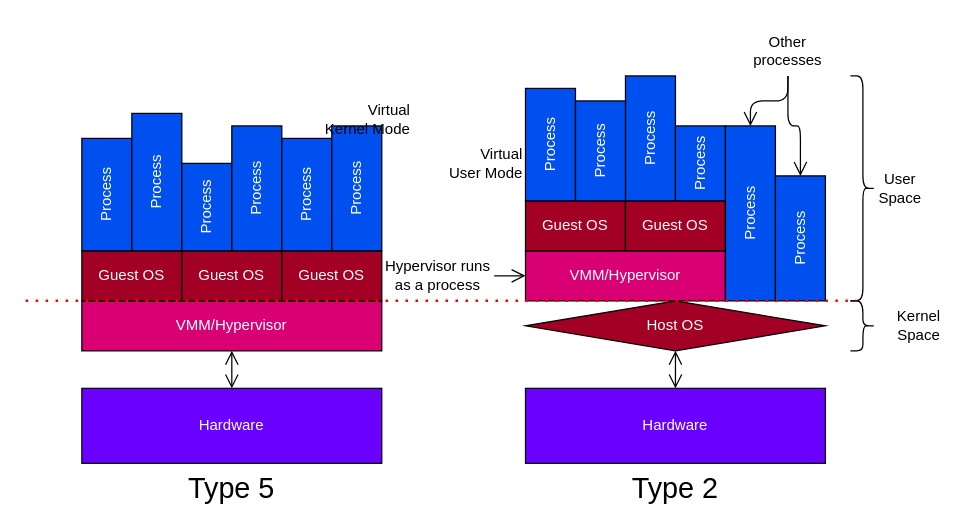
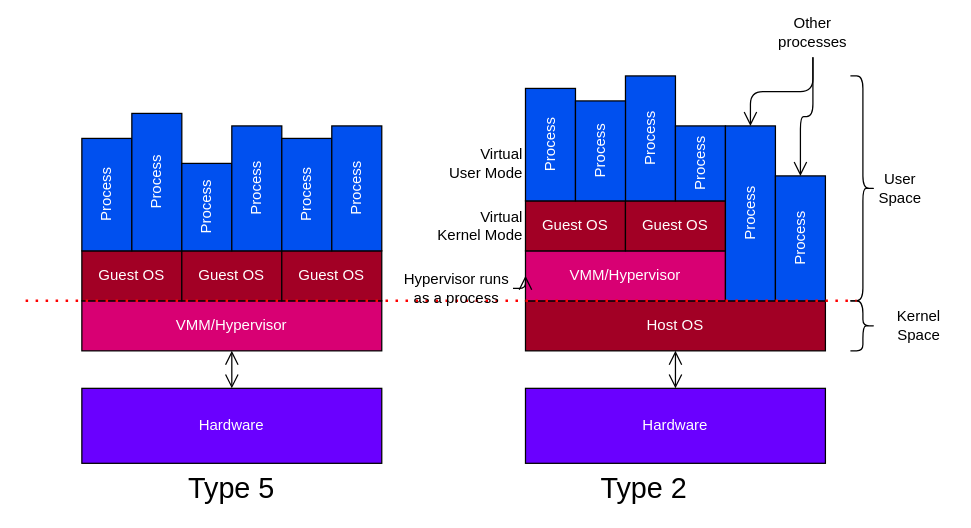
node "Other processes": moved (788, 51) -> (813, 32)
node "Virtual Kernel Mode": moved (363, 119) -> (476, 226)
node "Hypervisor runs as a process": moved (438, 276) -> (457, 288)
node "Host OS": shape diamond -> rectangle
node "Type 2": moved (676, 488) -> (644, 488)
